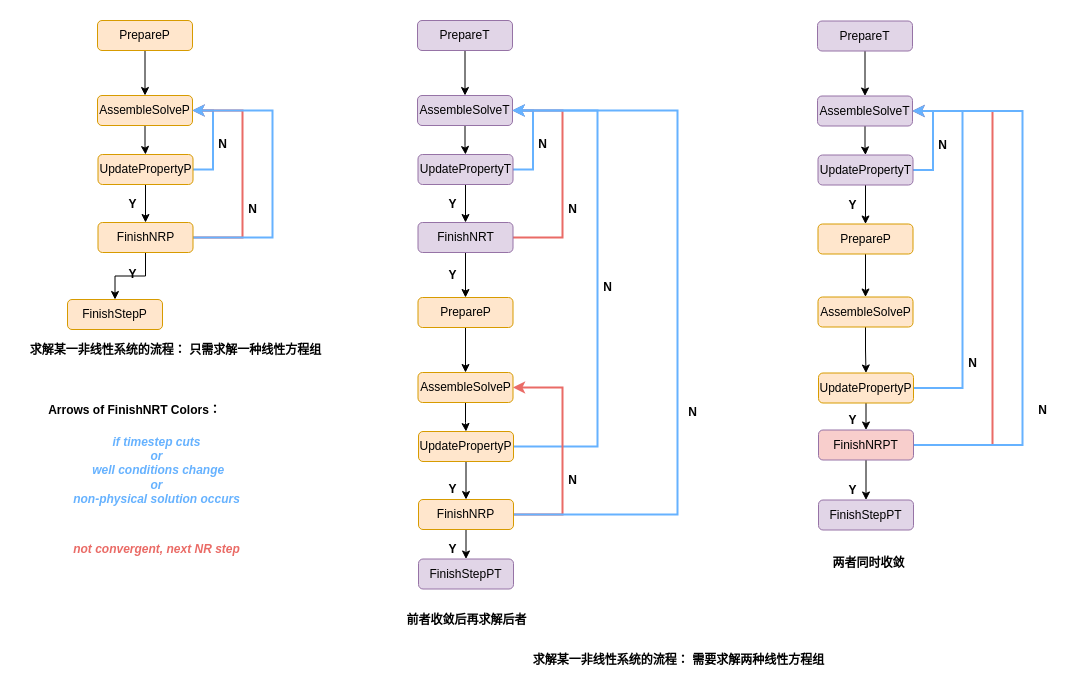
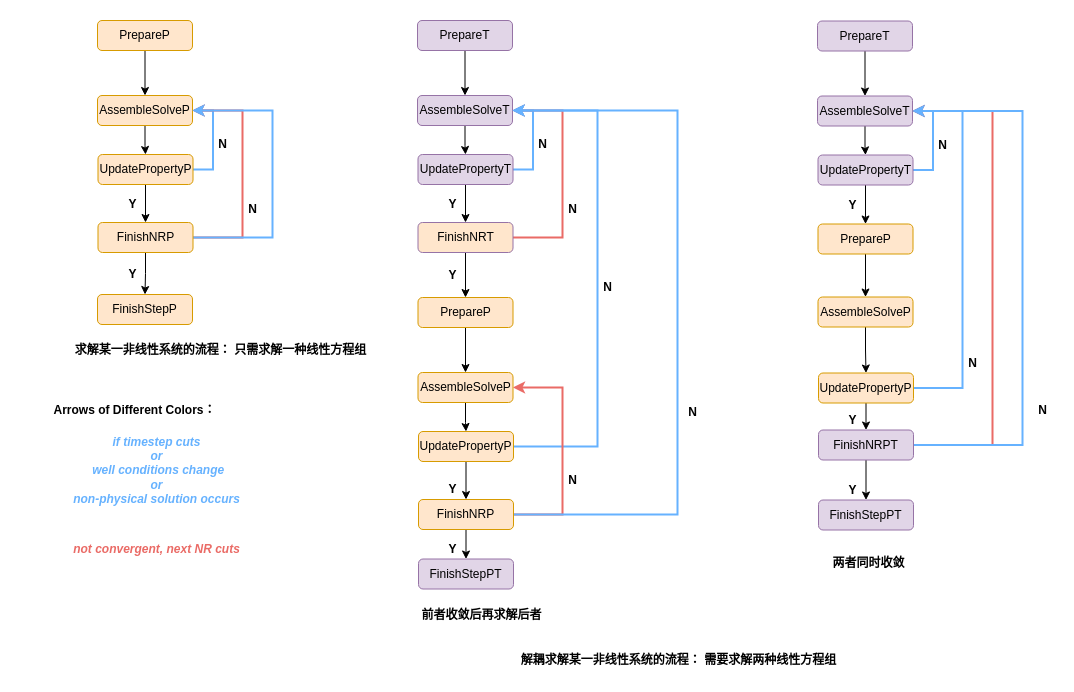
node "FinishNRT": fillcolor #e1d5e7 -> #ffe6cc
node "FinishStepP": moved (115, 315) -> (145, 310)
node "求解某一非线性系统的流程： 只需求解一种线性方程组": moved (176, 351) -> (221, 351)
node "Arrows of FinishNRT Colors：": label "Arrows of FinishNRT Colors：" -> "Arrows of Different Colors："
node "FinishNRPT": fillcolor #f8cecc -> #e1d5e7
node "not convergent, next NR step": label "not convergent, next NR step" -> "not convergent, next NR cuts"
node "前者收敛后再求解后者": moved (466, 621) -> (481, 616)
node "求解某一非线性系统的流程： 需要求解两种线性方程组": label "求解某一非线性系统的流程： 需要求解两种线性方程组" -> "解耦求解某一非线性系统的流程： 需要求解两种线性方程组"
